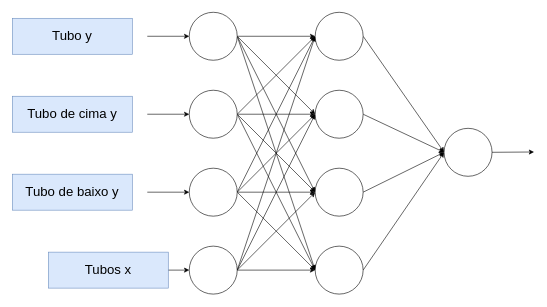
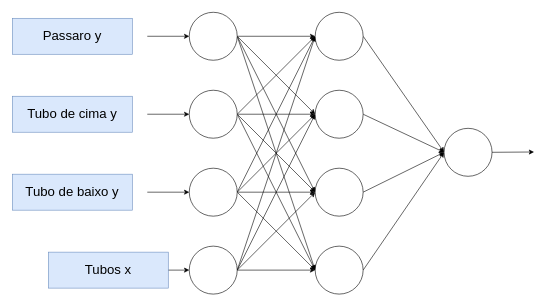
node "Tubo y": label "Tubo y" -> "Passaro y"
